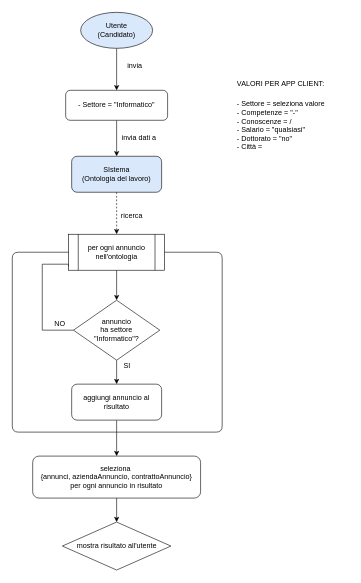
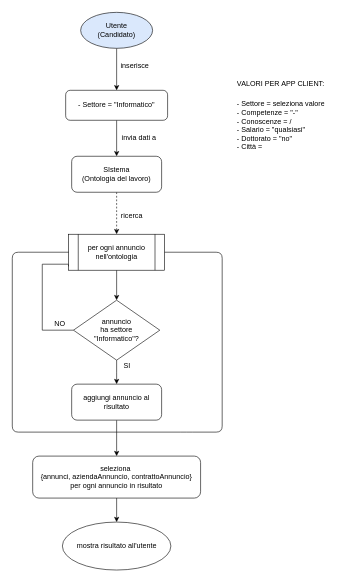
node "invia": label "invia" -> "inserisce"
node "SIstema (Ontologia del lavoro)": fillcolor #dae8fc -> #ffffff
node "mostra risultato all'utente": shape diamond -> ellipse
